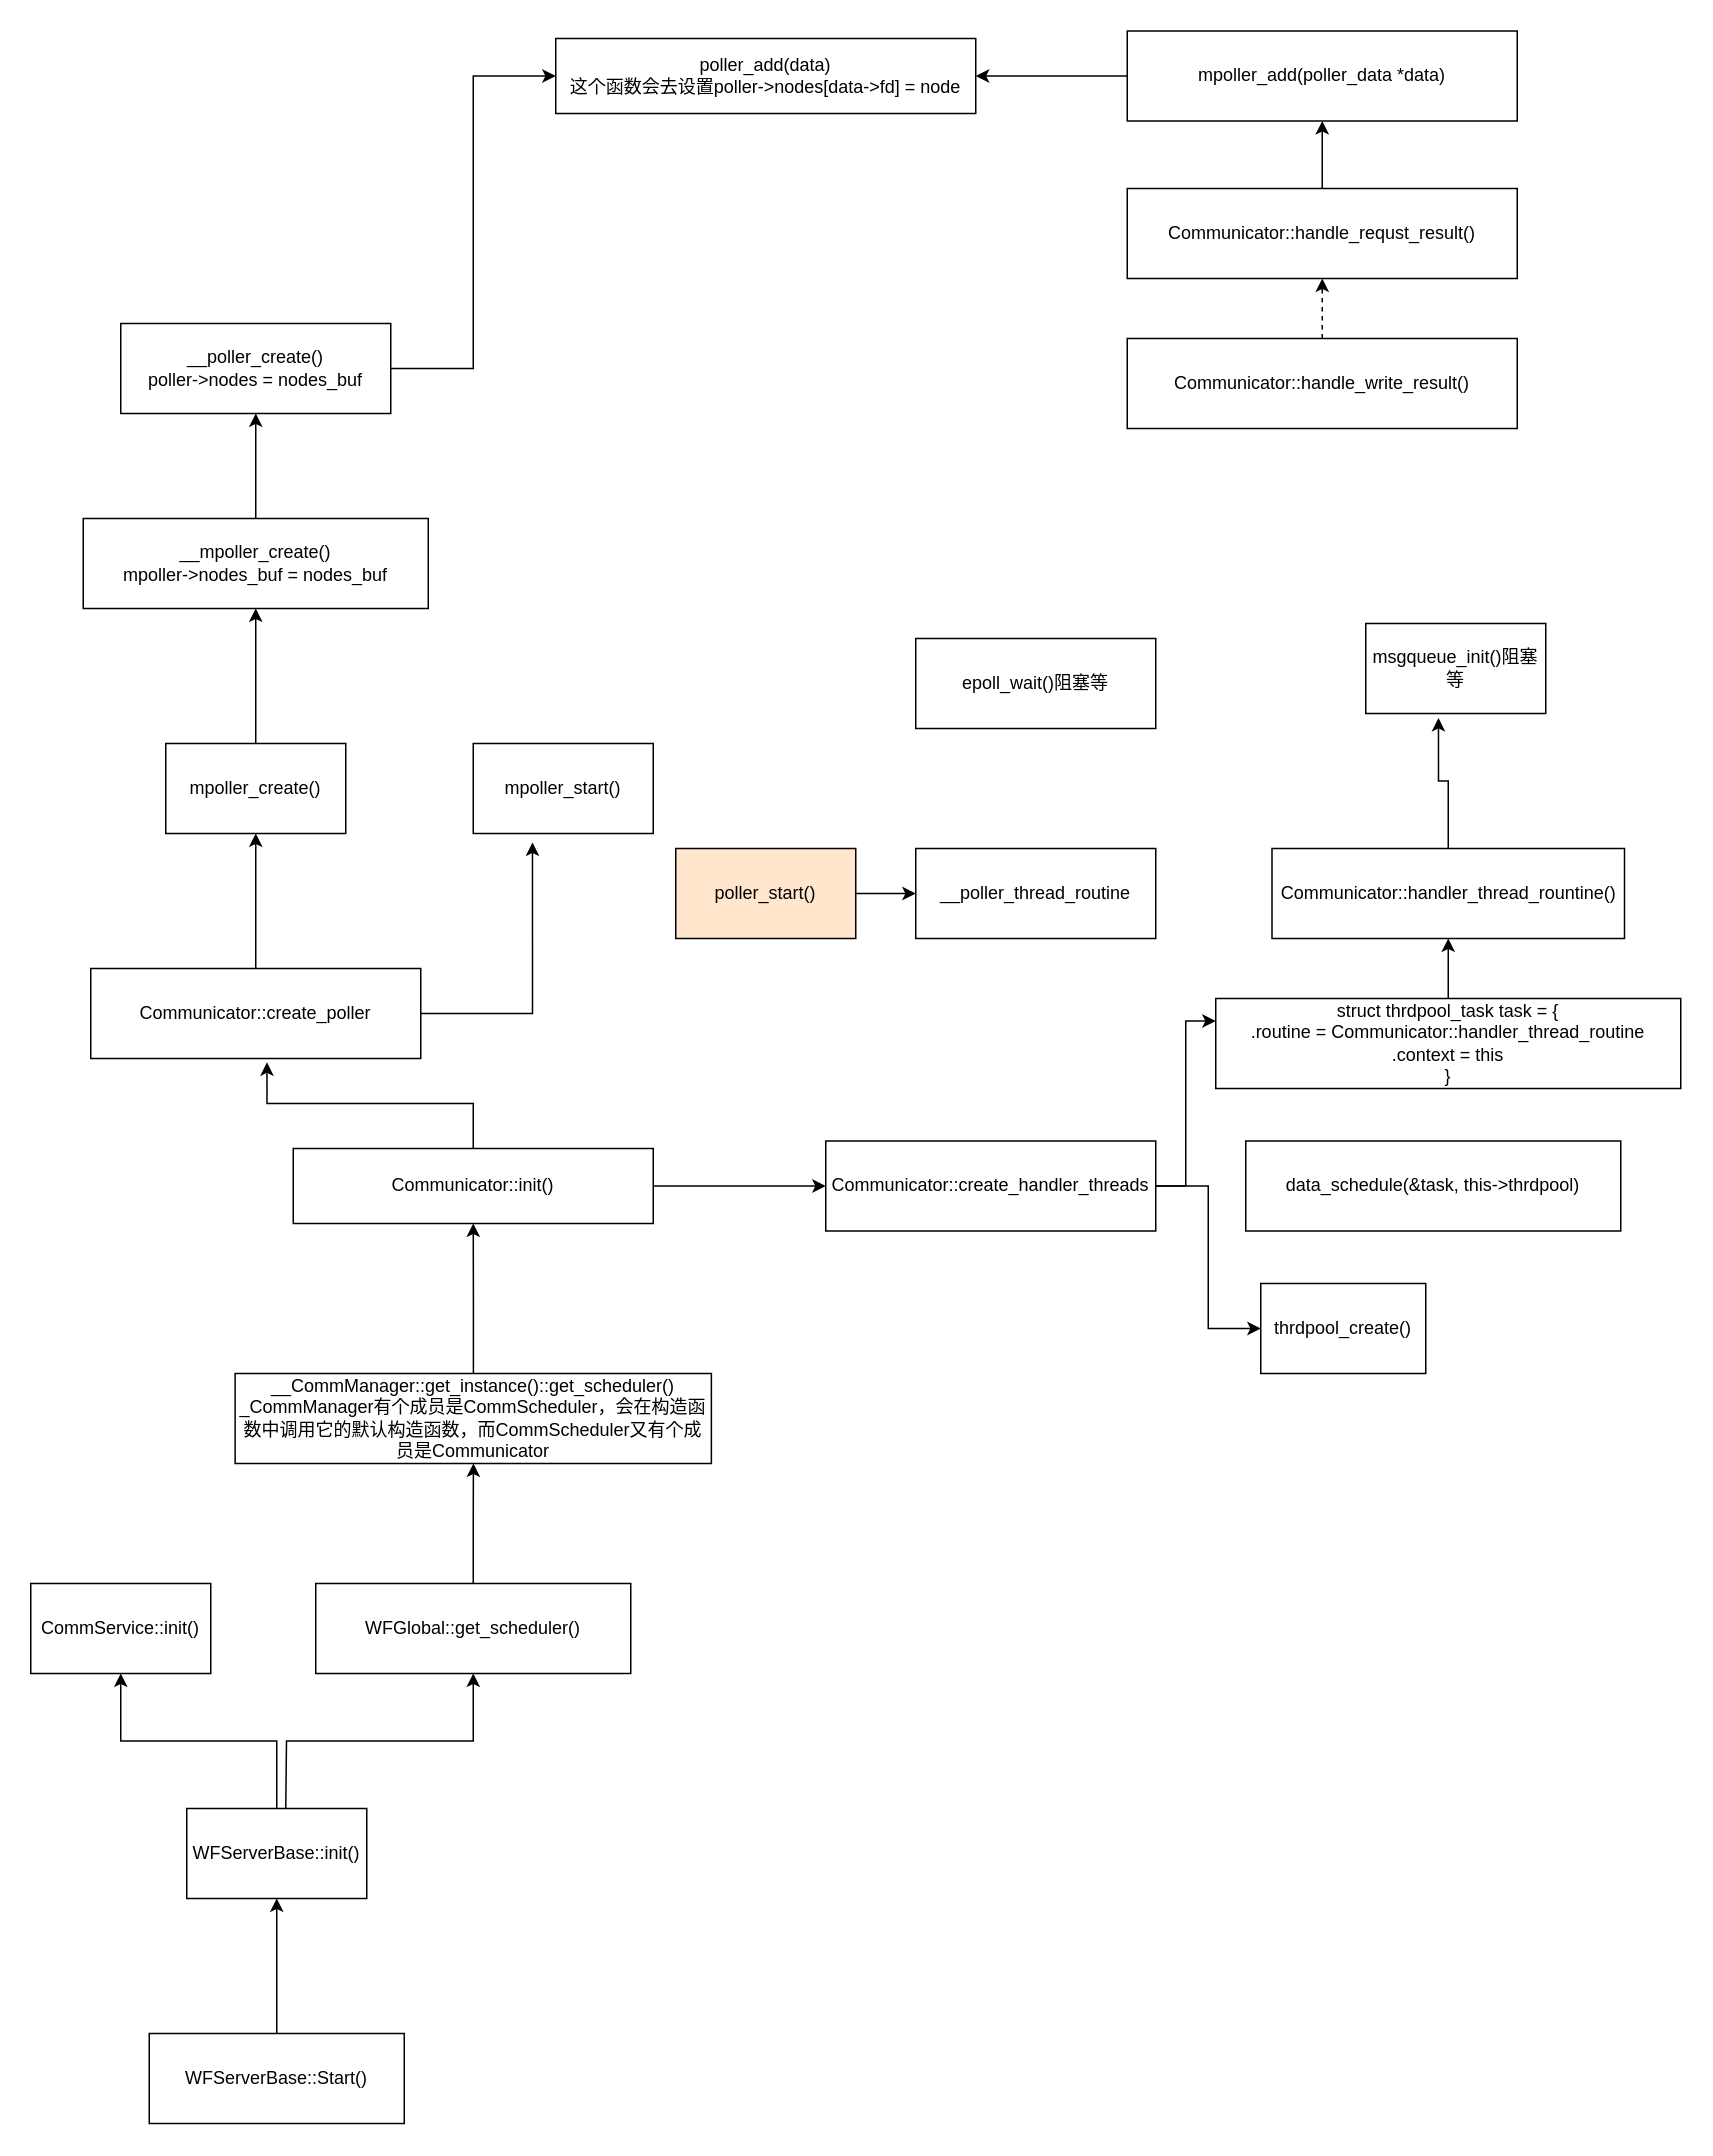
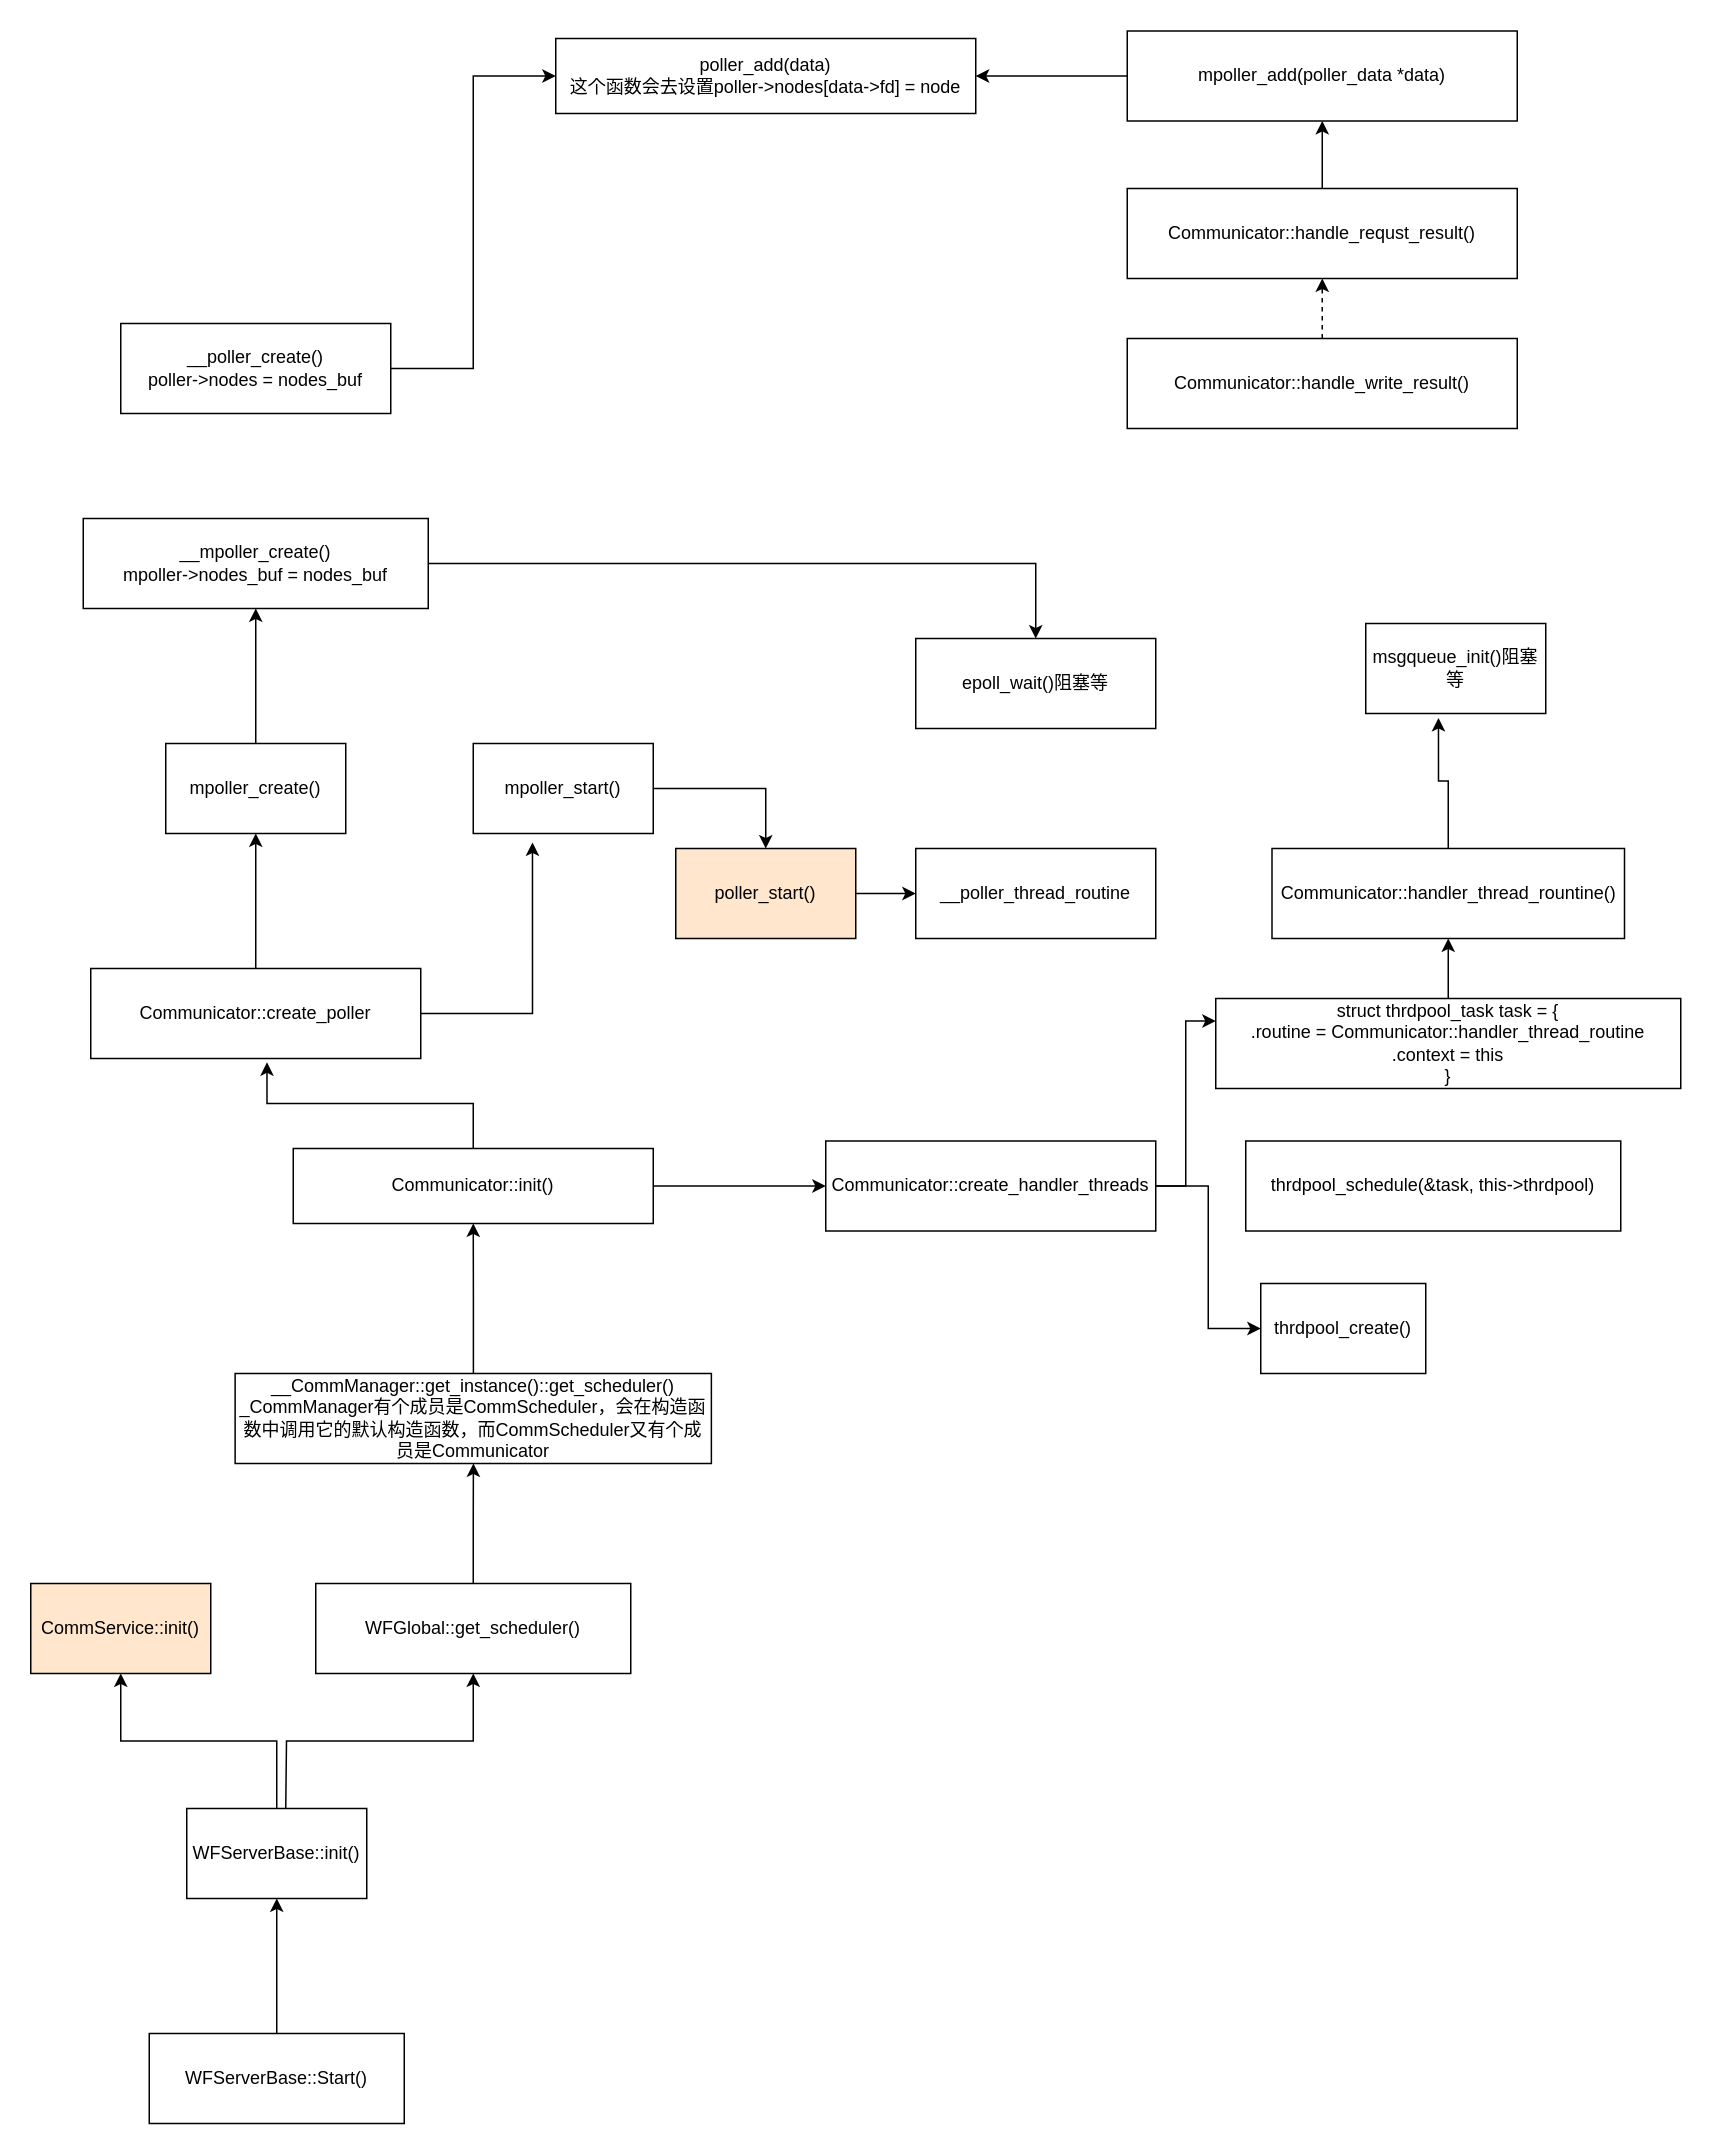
edge "__mpoller_create() mpoller->nodes_buf = nodes_buf" -> "__poller_create() poller->nodes = nodes_buf": now "__mpoller_create() mpoller->nodes_buf = nodes_buf" -> "epoll_wait()阻塞等"
edge "mpoller_start()" -> "poller_start()": added
node "data_schedule(&task, this->thrdpool)": label "data_schedule(&task, this->thrdpool)" -> "thrdpool_schedule(&task, this->thrdpool)"
node "CommService::init()": fillcolor #ffffff -> #ffe6cc
